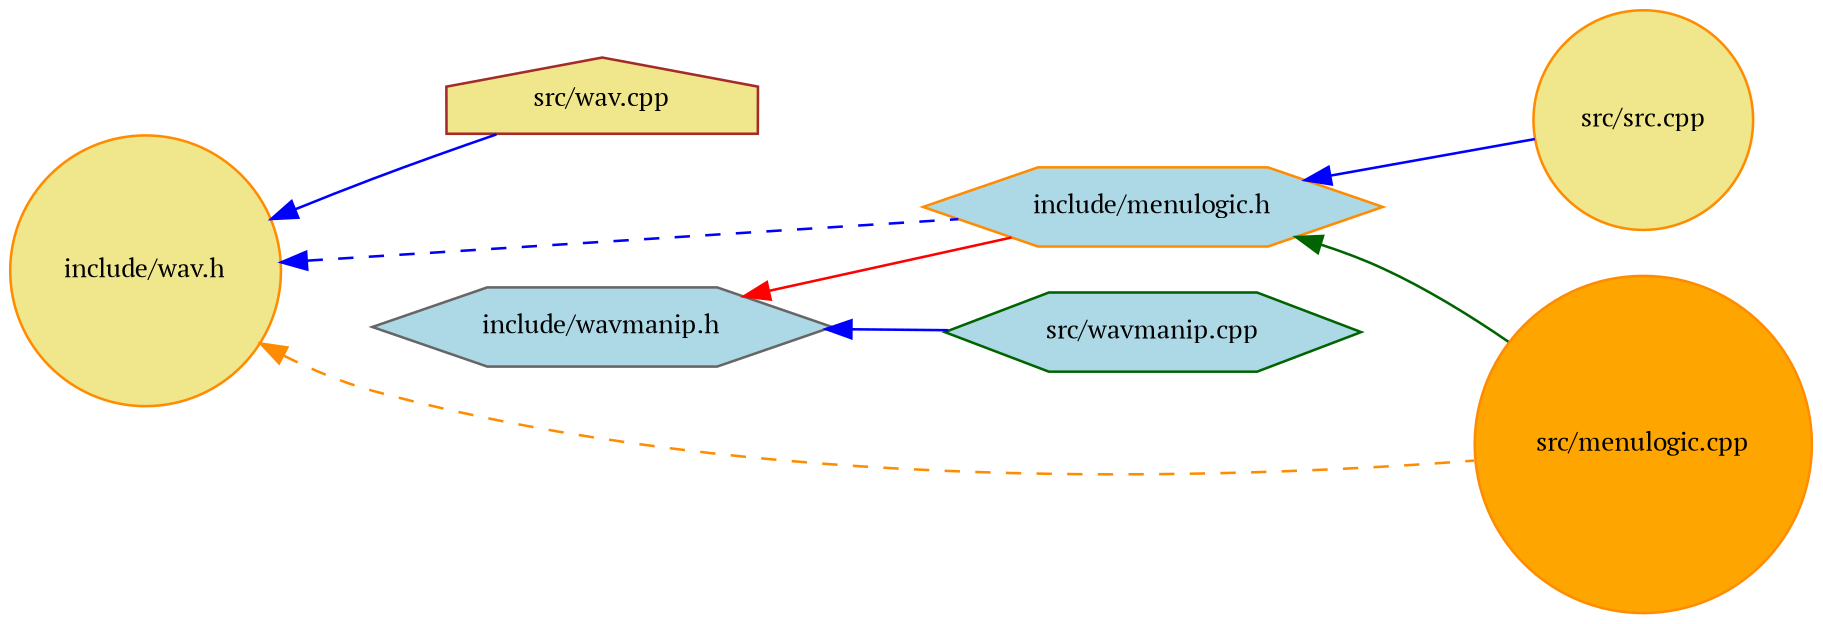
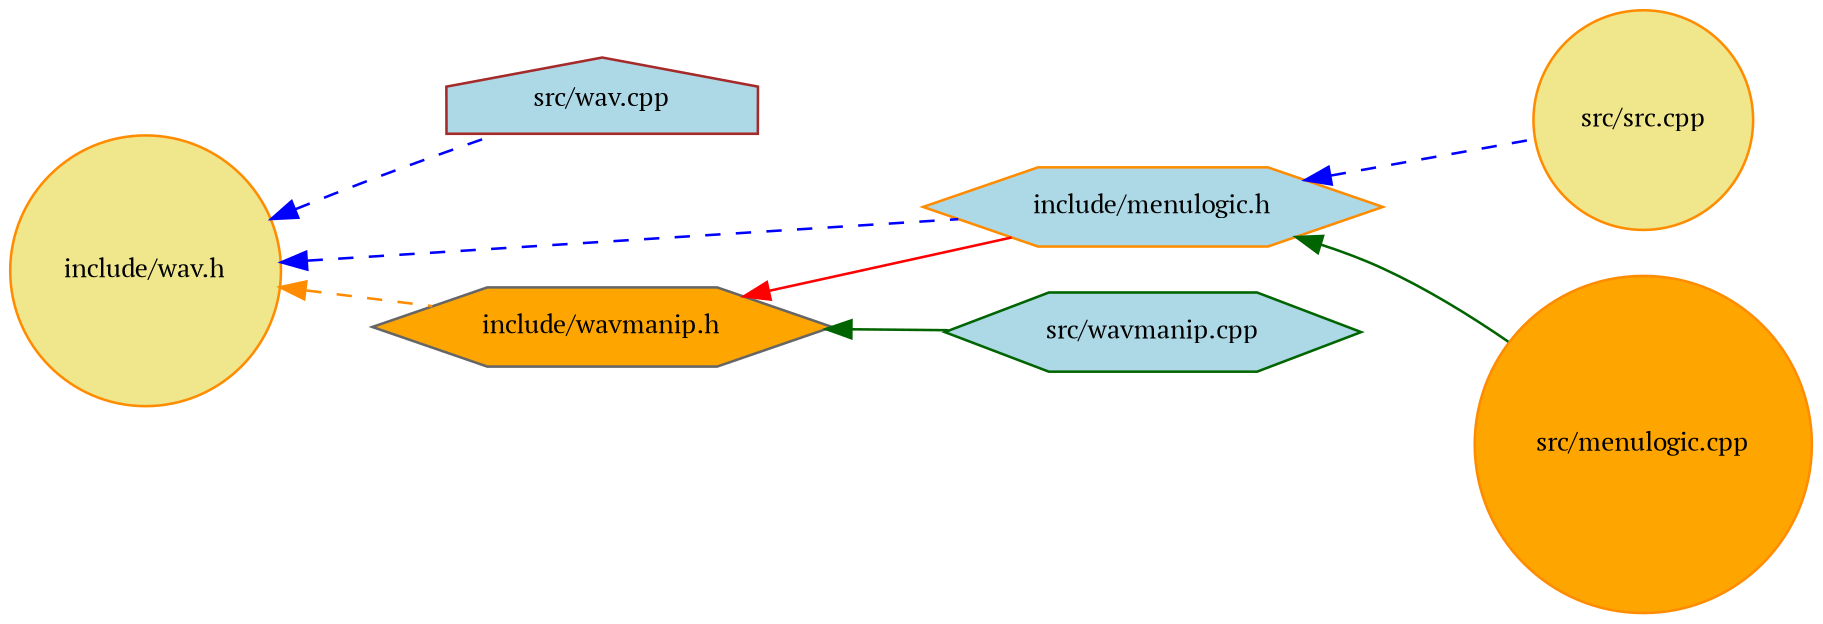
node "src/wav.cpp": fillcolor khaki -> lightblue
edge "src/src.cpp" -> "include/menulogic.h": style solid -> dashed
edge "src/wav.cpp" -> "include/wav.h": style solid -> dashed
node "include/wavmanip.h": fillcolor lightblue -> orange
edge "src/wavmanip.cpp" -> "include/wavmanip.h": color blue -> darkgreen
edge "src/menulogic.cpp" -> "include/wav.h": now "include/wavmanip.h" -> "include/wav.h"
